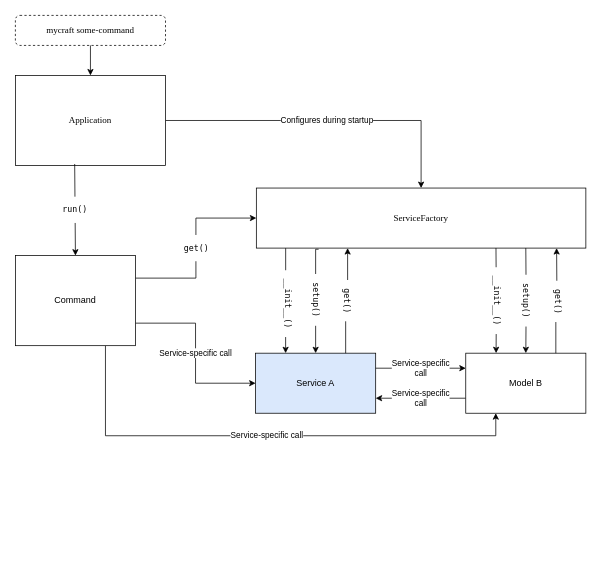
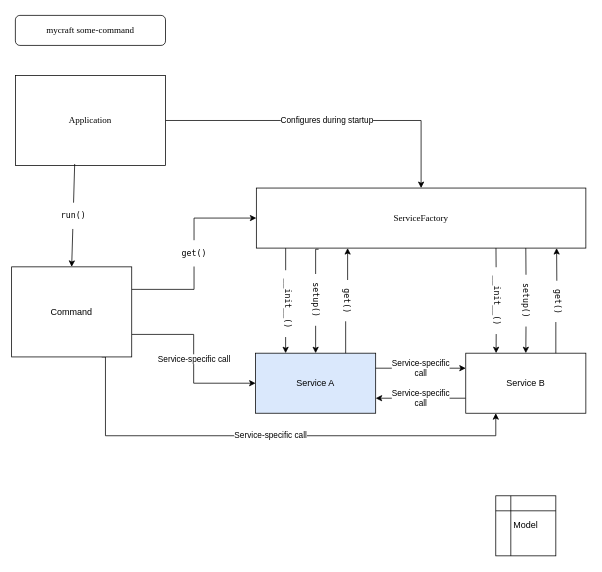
node "mycraft some-command": style dashed -> solid
edge "mycraft some-command" -> "Application": removed
node "Command": moved (75, 300) -> (72, 312)
node "Model B": label "Model B" -> "Service B"
node "Model": added
